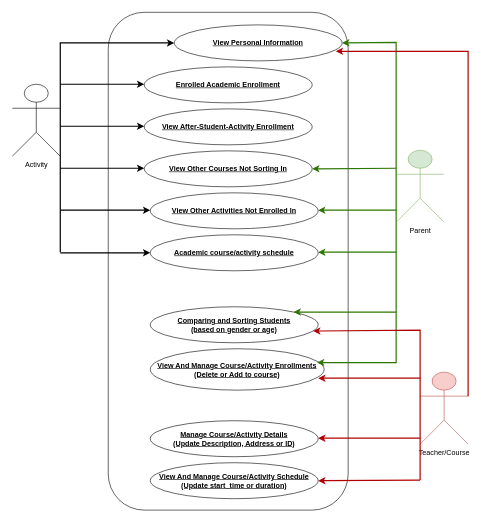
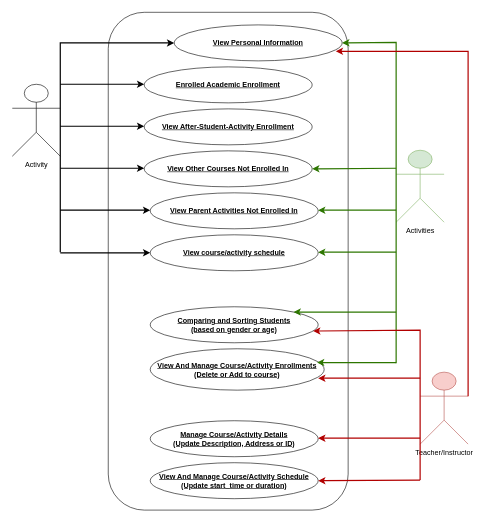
node "View Other Courses Not Sorting In": label "View Other Courses Not Sorting In" -> "View Other Courses Not Enrolled In"
node "View Other Activities Not Enrolled In": label "View Other Activities Not Enrolled In" -> "View Parent Activities Not Enrolled In"
node "Parent": label "Parent" -> "Activities"
node "Academic course/activity schedule": label "Academic course/activity schedule" -> "View course/activity schedule"
node "Teacher/Course": label "Teacher/Course" -> "Teacher/Instructor"
